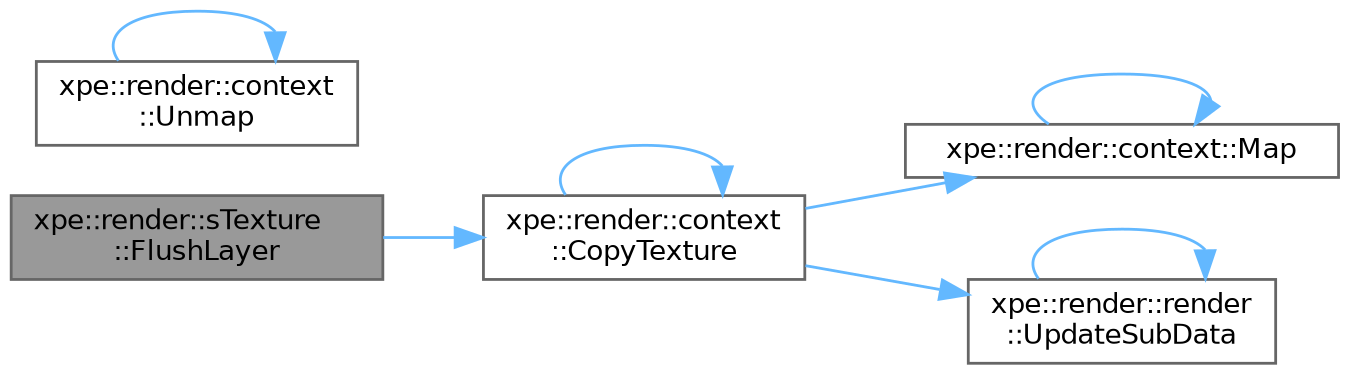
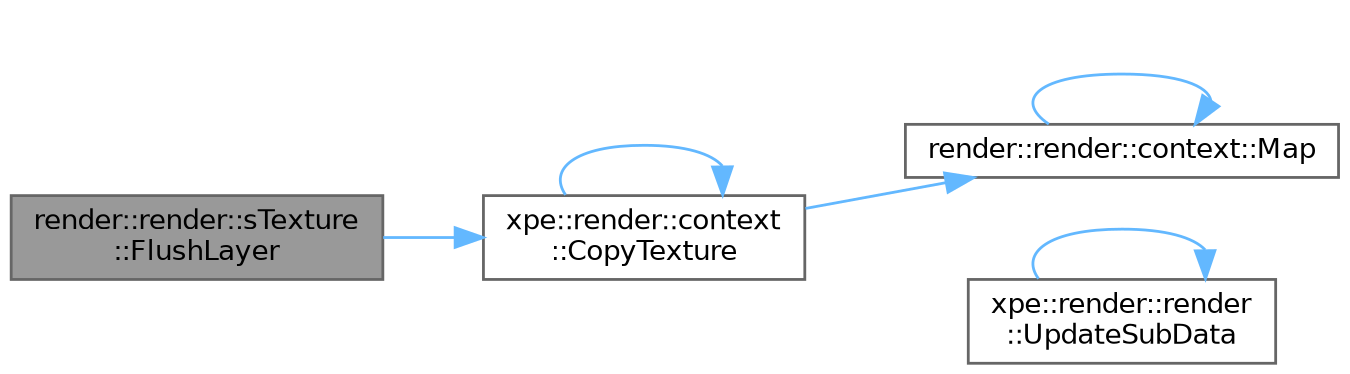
node "xpe::render::context ::Unmap": removed
node "xpe::render::context::Map": label "xpe::render::context::Map" -> "render::render::context::Map"
node "xpe::render::sTexture ::FlushLayer": label "xpe::render::sTexture ::FlushLayer" -> "render::render::sTexture ::FlushLayer"
edge "xpe::render::context ::CopyTexture" -> "xpe::render::render ::UpdateSubData": removed
